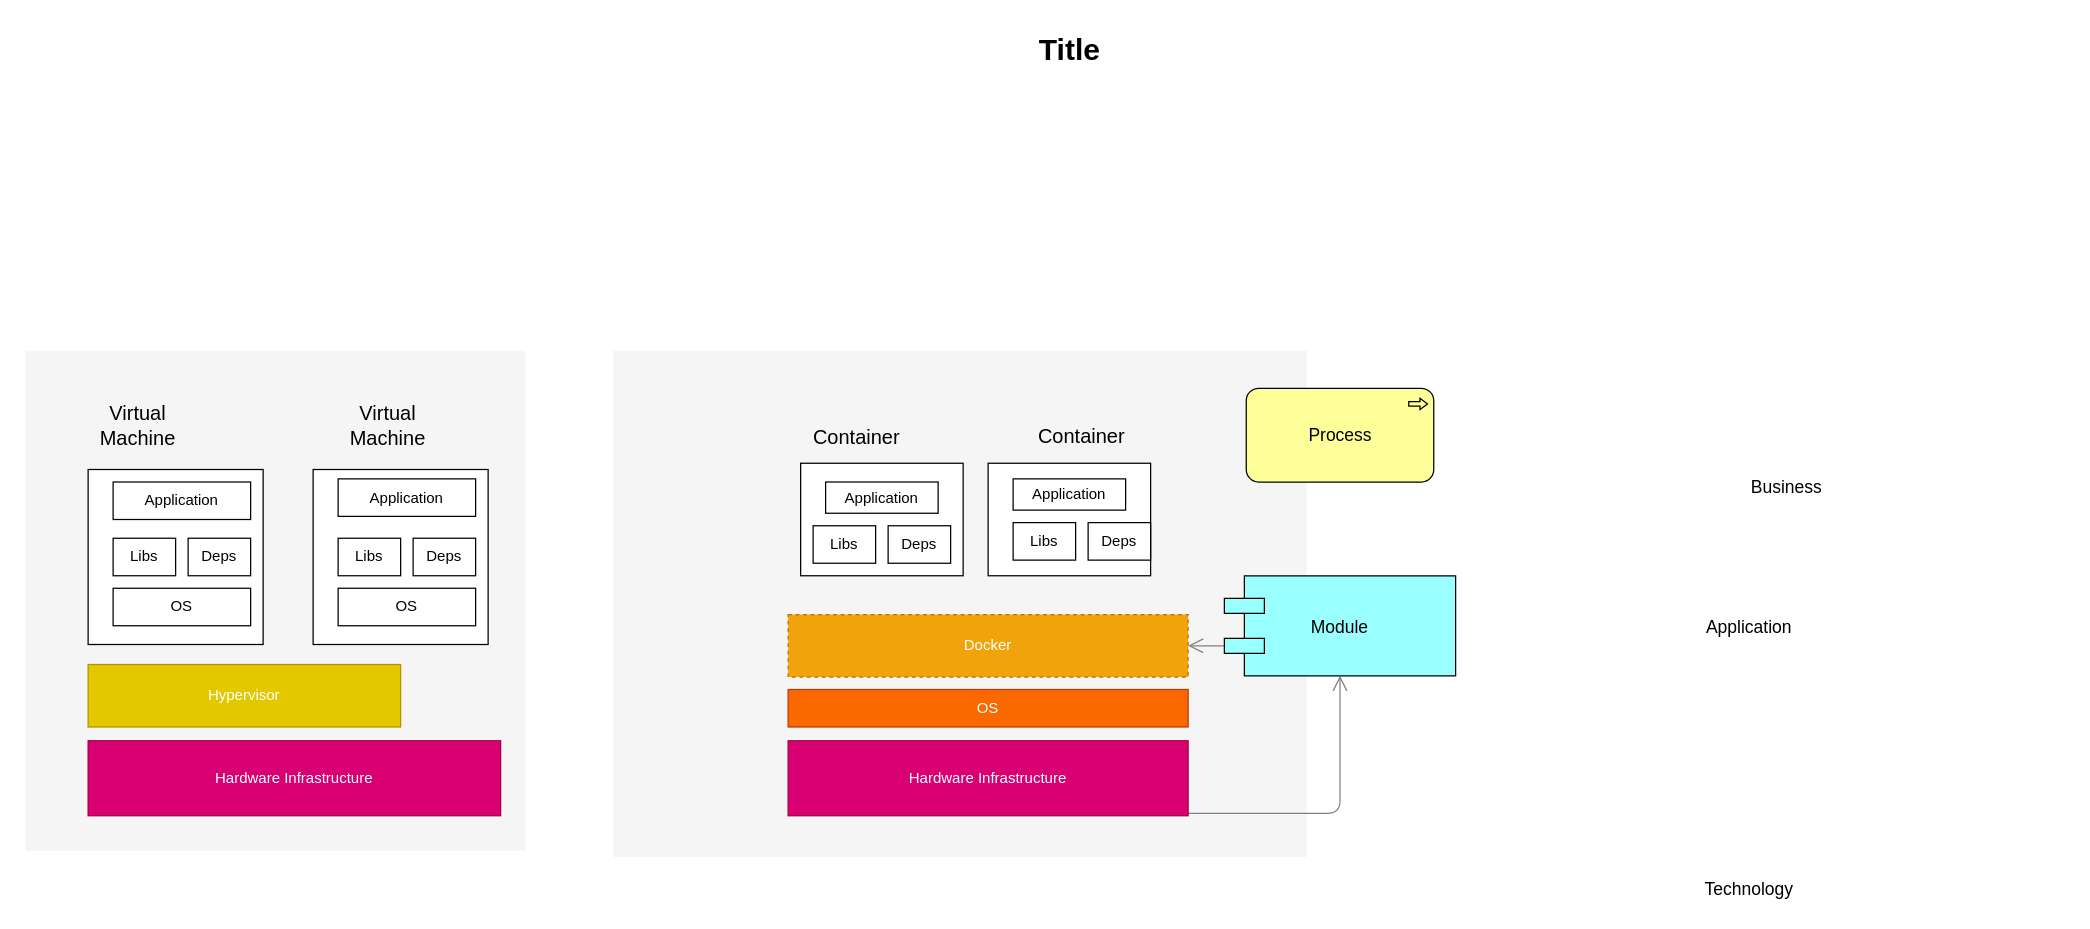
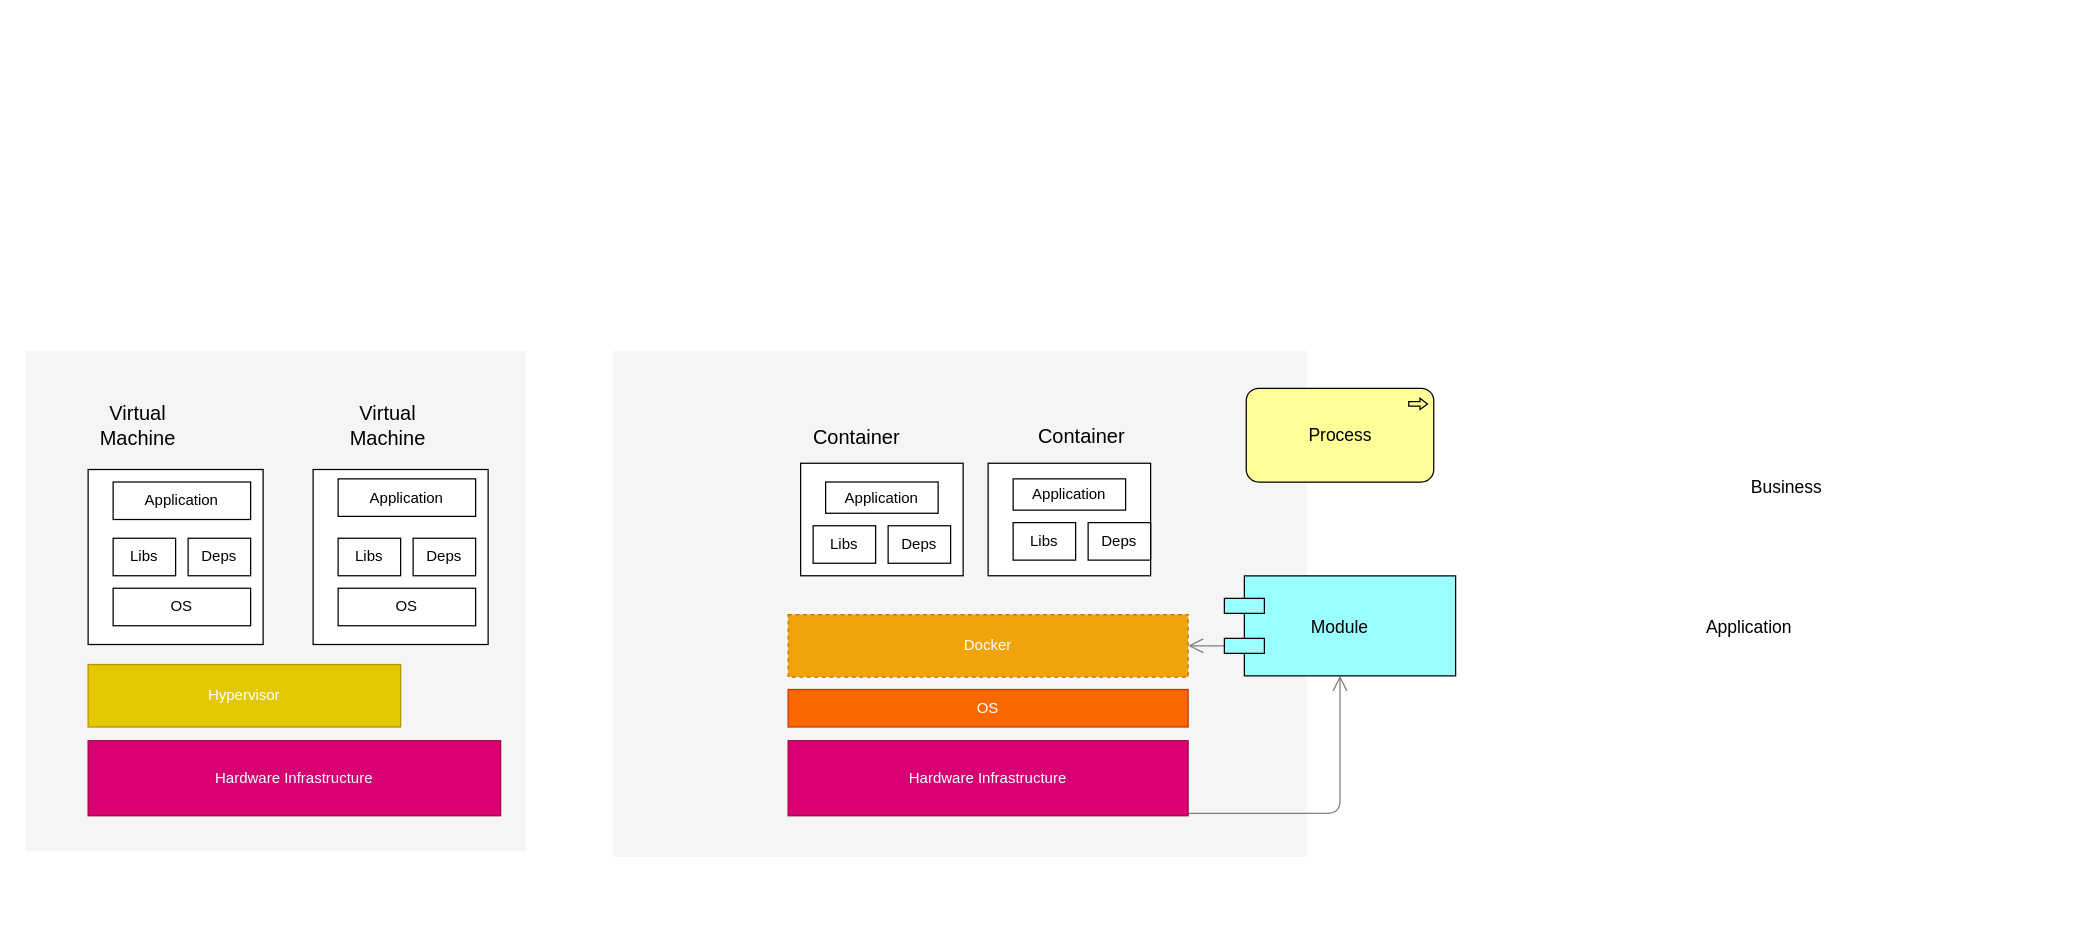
node "Title": removed
node "Technology": removed
